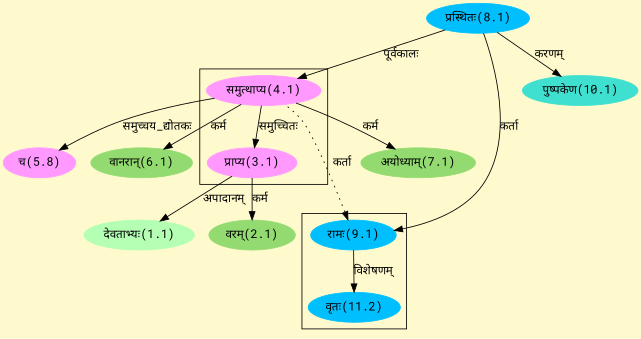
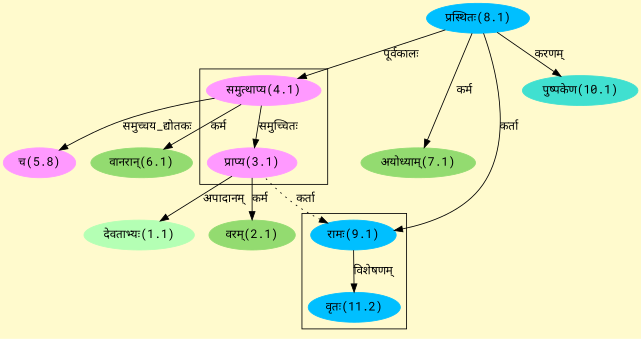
edge "समुत्थाप्य(4.1)" -> "अयोध्याम्(7.1)": now "प्रस्थितः(8.1)" -> "अयोध्याम्(7.1)"
edge "समुत्थाप्य(4.1)" -> "रामः(9.1)": now "प्राप्य(3.1)" -> "रामः(9.1)"
